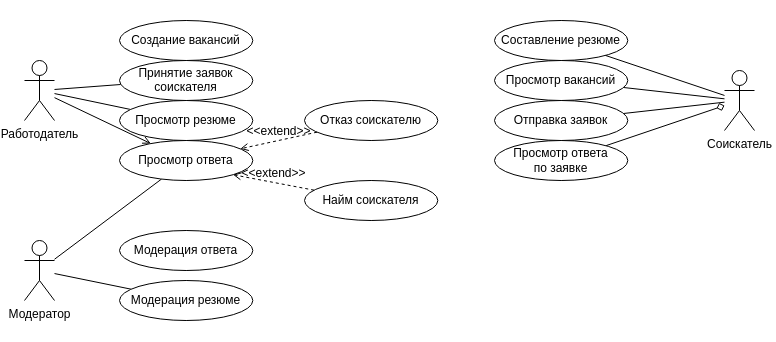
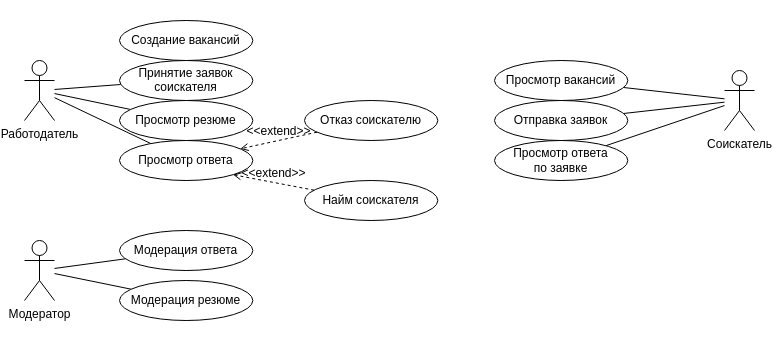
node "Составление резюме": removed
edge "Составление резюме" -- "Соискатель": removed
edge "Просмотр ответа по заявке" -> "Соискатель": arrowhead diamond -> none
edge "Работодатель" -> "Просмотр ответа": arrowhead open -> none
edge "Просмотр ответа" -- "Модератор": now "Модерация ответа" -- "Модератор"
